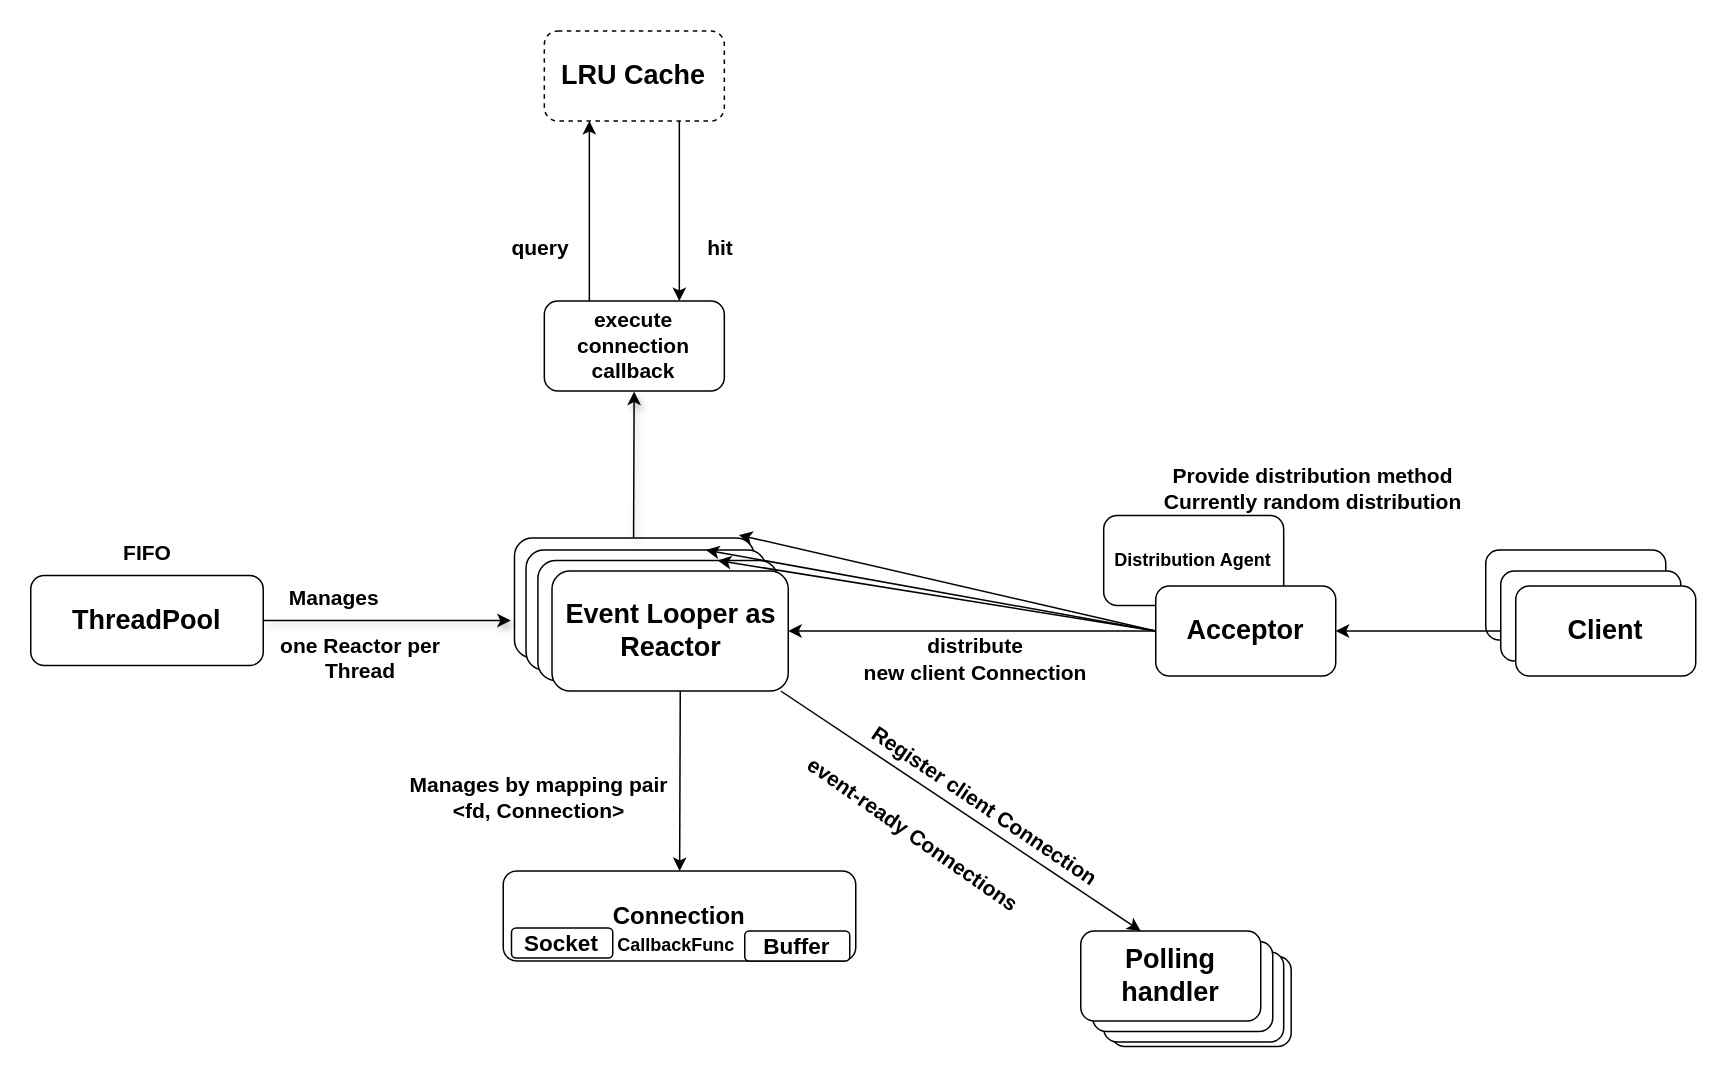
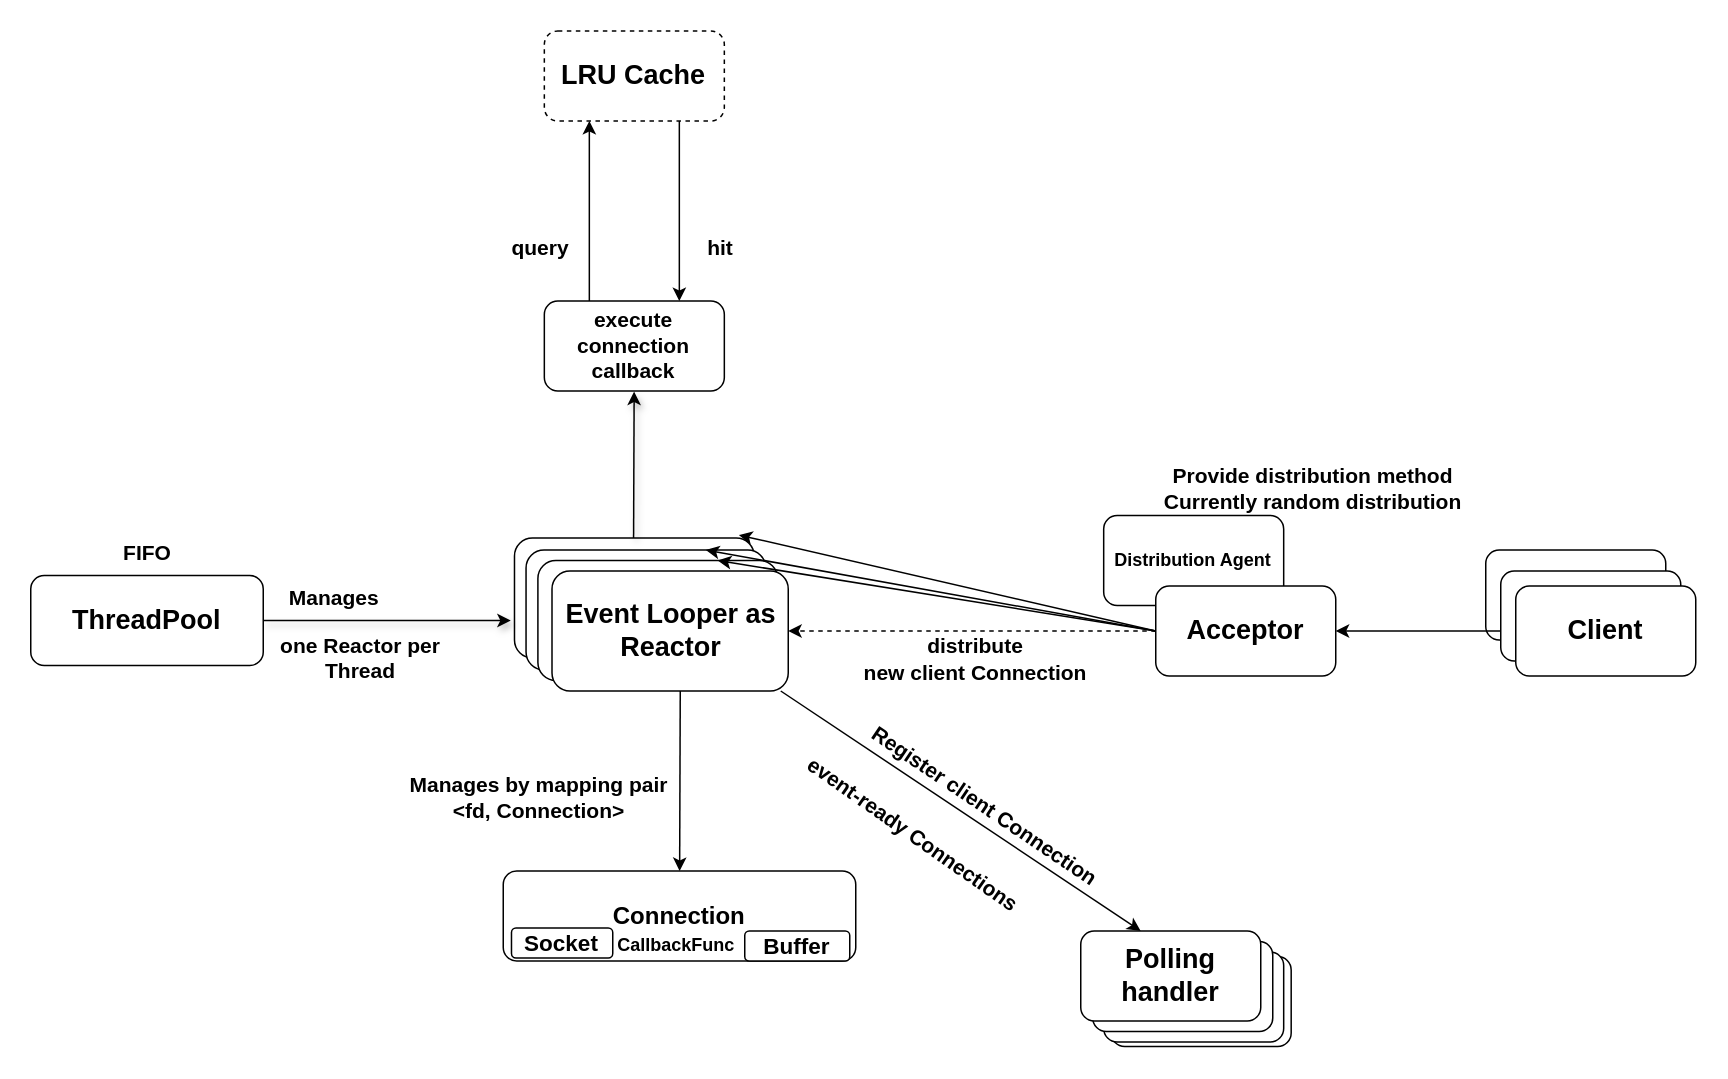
edge "Acceptor" -> "Event Looper as Reactor": style solid -> dashed
